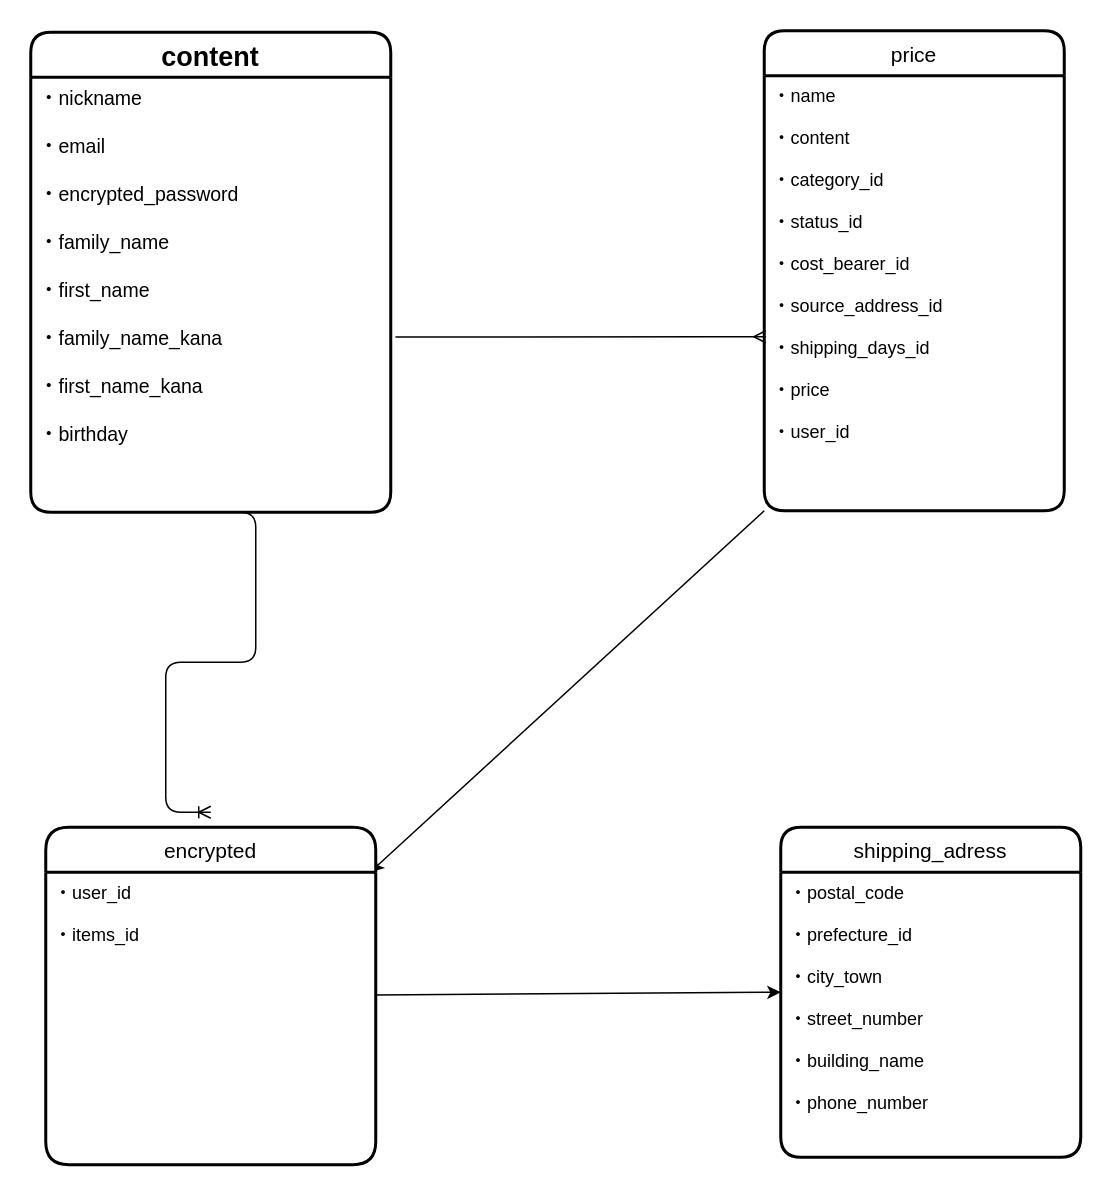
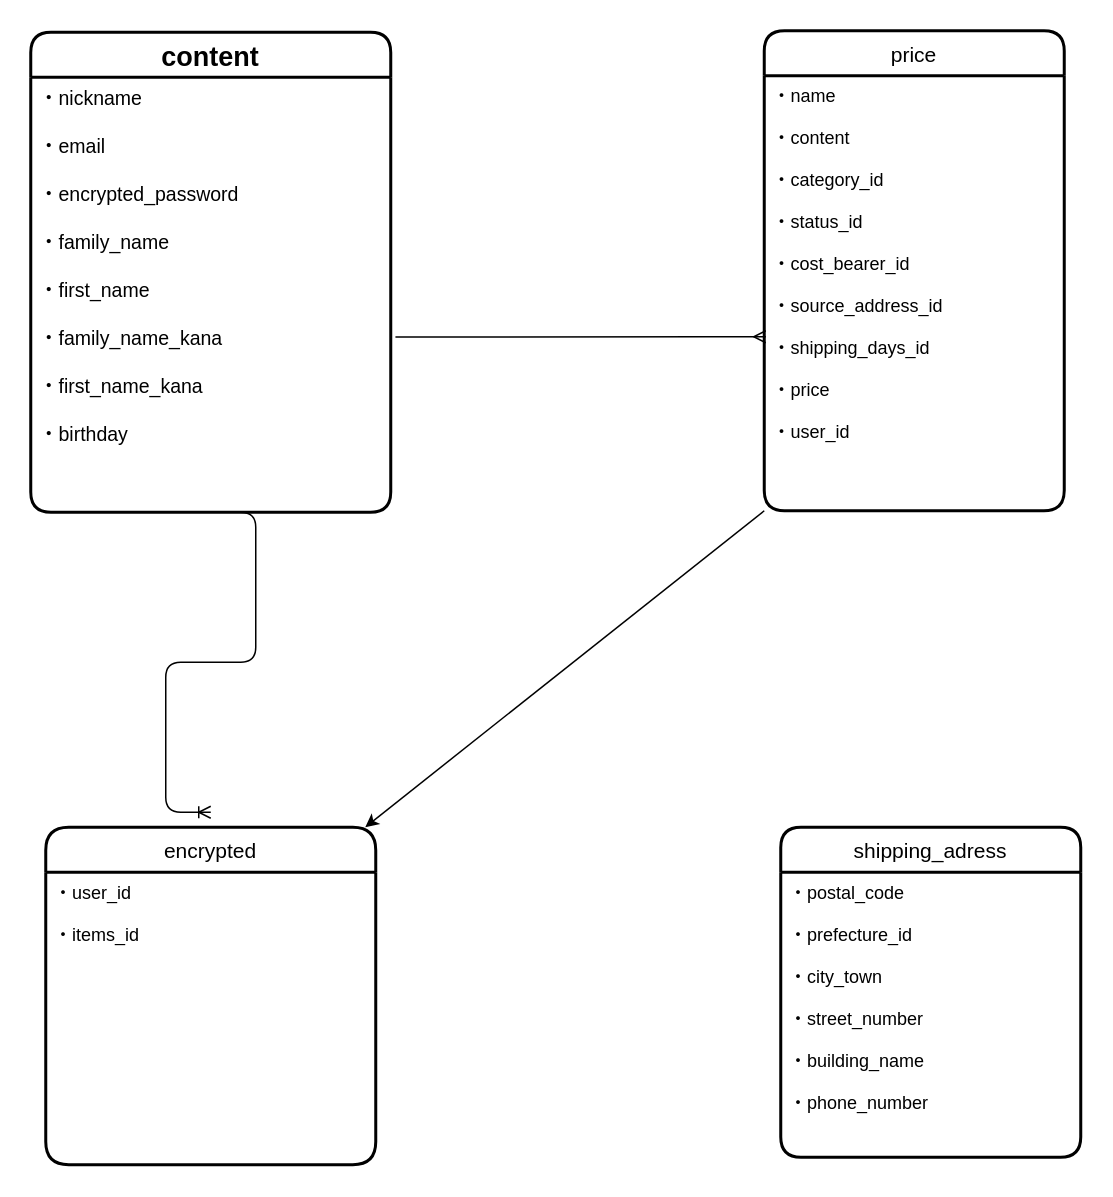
edge "price" -> "・user_id ・items_id": now "price" -> "encrypted"
edge "encrypted" -> "shipping_adress": removed
